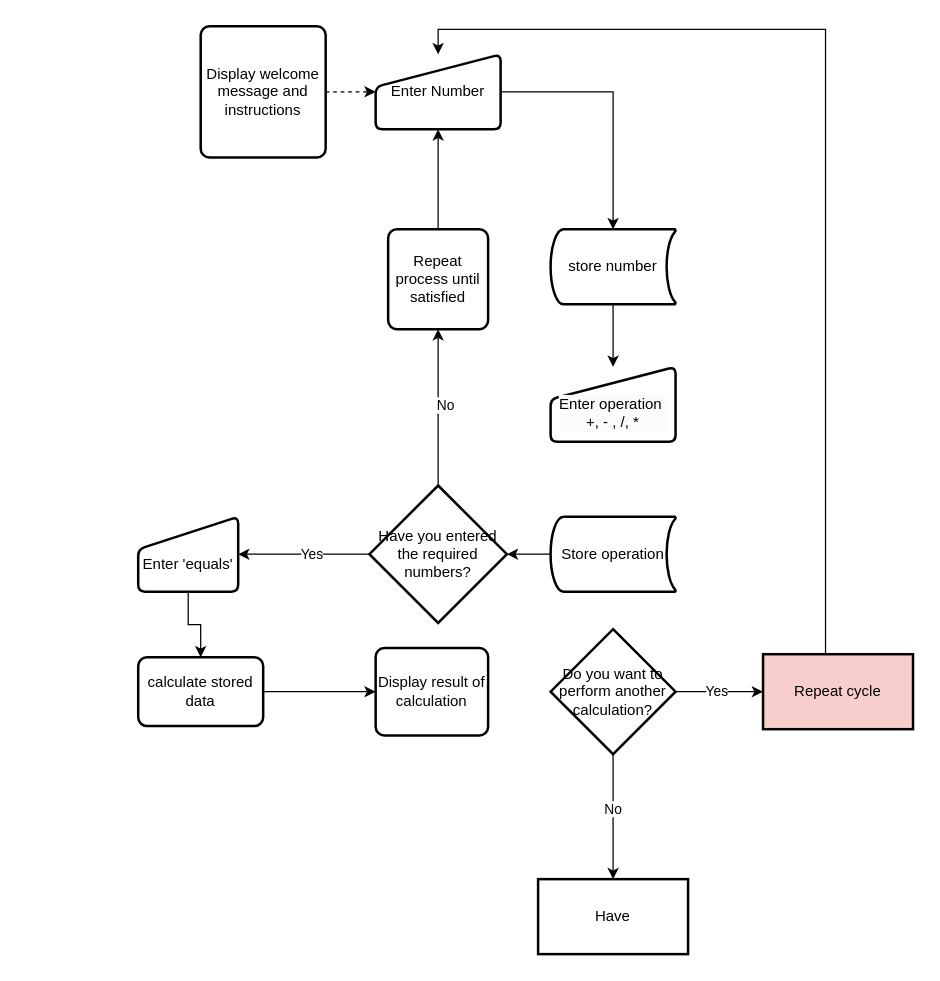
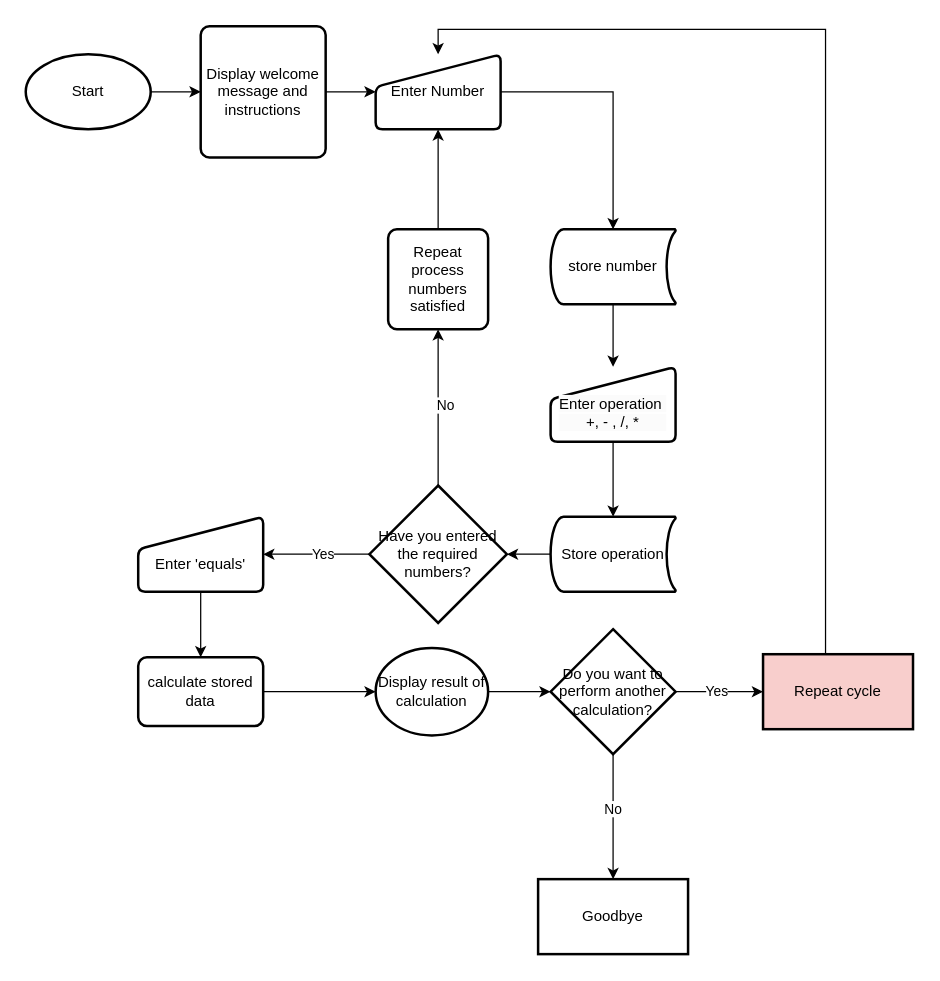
node "Start": added
edge "Start" -> "Display welcome message and instructions": added
edge "Display welcome message and instructions" -> "Enter Number": style dashed -> solid
node "Repeat process until satisfied": label "Repeat process until satisfied" -> "Repeat process numbers satisfied"
edge "Enter operation +, - , /, *" -> "Store operation": added
node "Enter 'equals'": size 100x75 -> 125x75
node "Display result of calculation": shape rounded rectangle -> ellipse
edge "Display result of calculation" -> "Do you want to perform another calculation?": added
node "Have": label "Have" -> "Goodbye"
